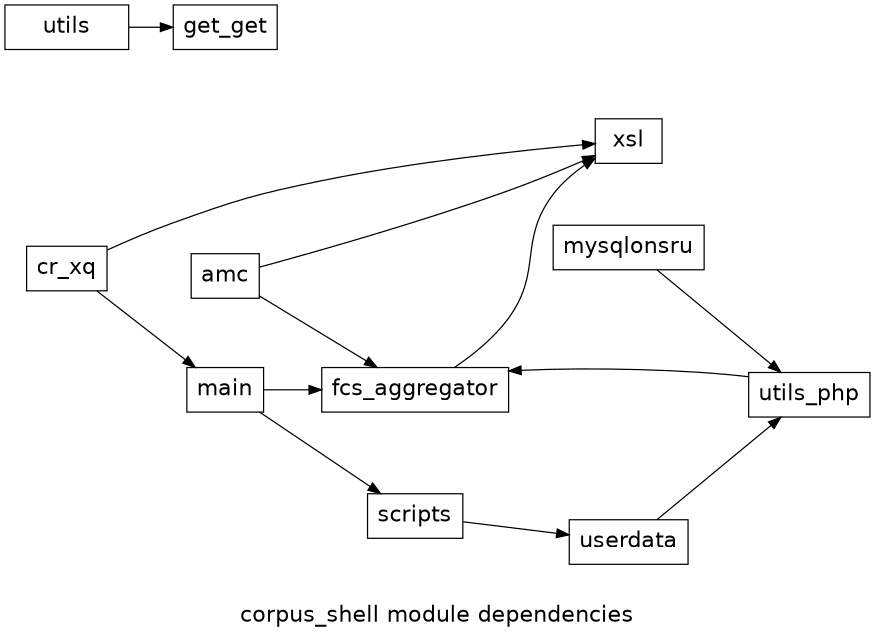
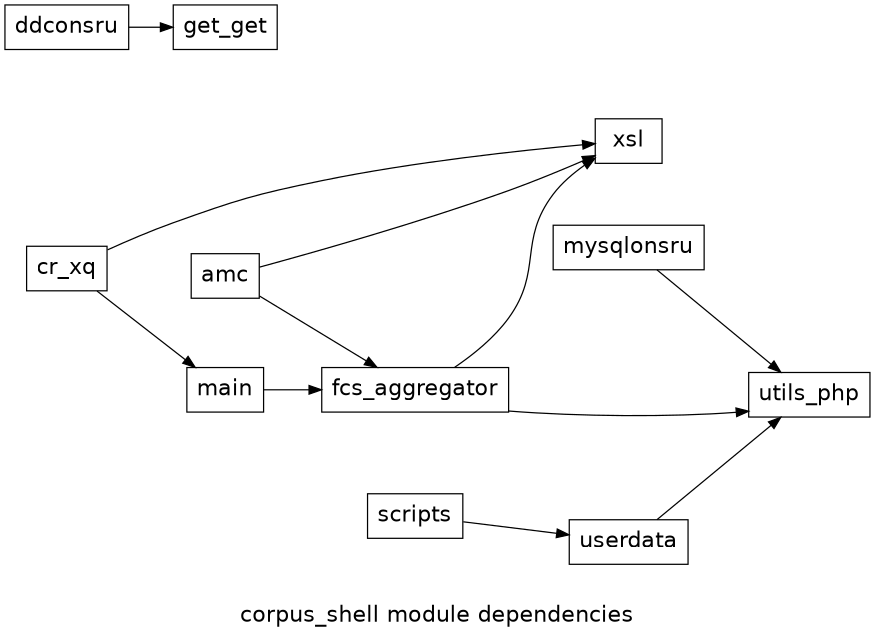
node "utils": label "utils" -> "ddconsru"
edge "utils_php" -> "fcs_aggregator": reversed
edge "main" -> "scripts": removed
